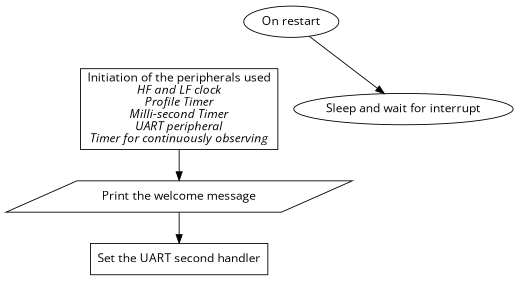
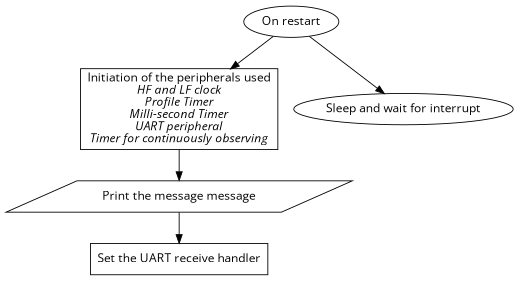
edge "On restart" -> "Initiation of the peripherals used": added
node "Print the welcome message": label "Print the welcome message" -> "Print the message message"
node "Set the UART second handler": label "Set the UART second handler" -> "Set the UART receive handler"
